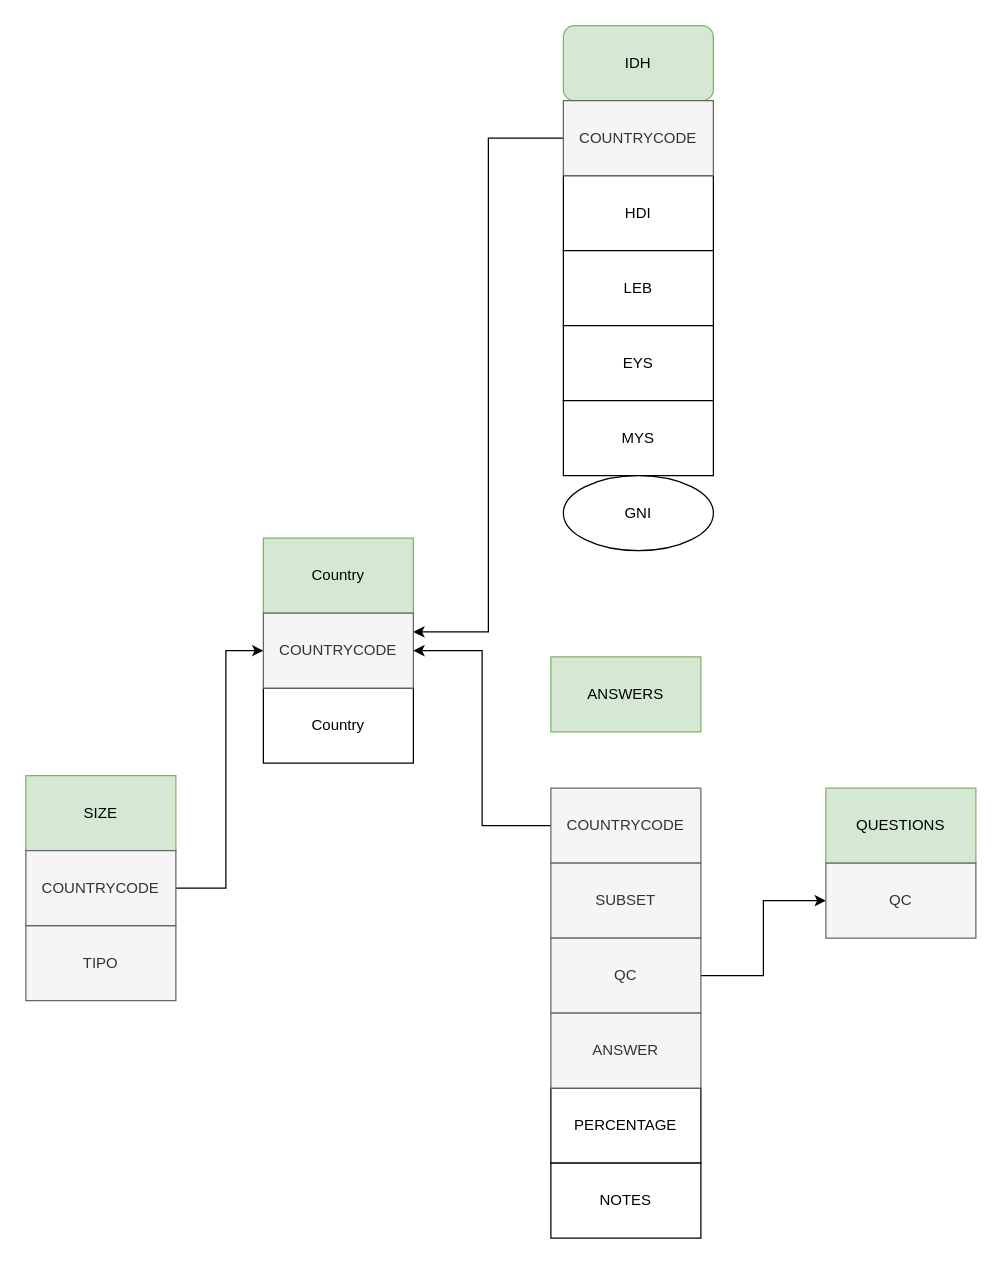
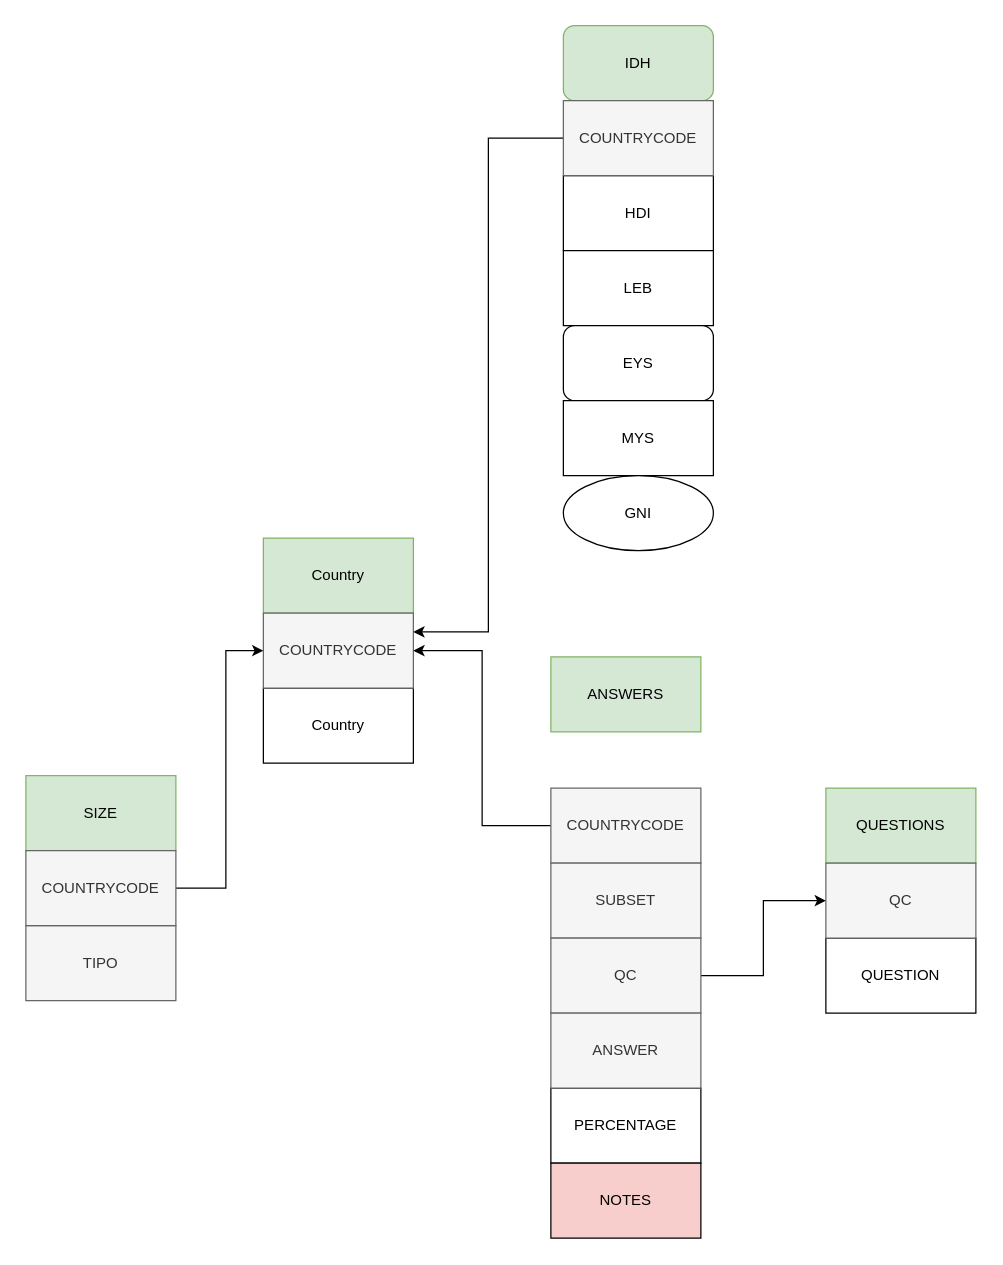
node "EYS": shape rectangle -> rounded rectangle
node "QUESTION": added
node "NOTES": fillcolor #ffffff -> #f8cecc
